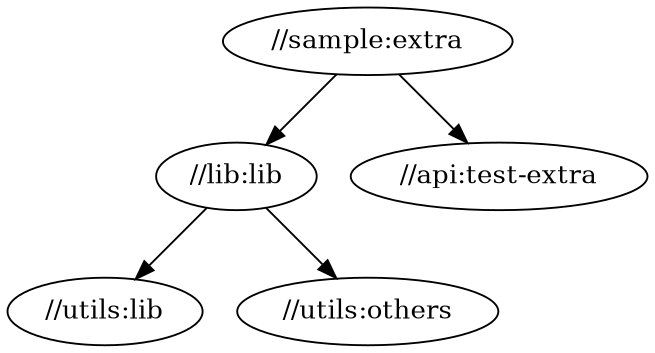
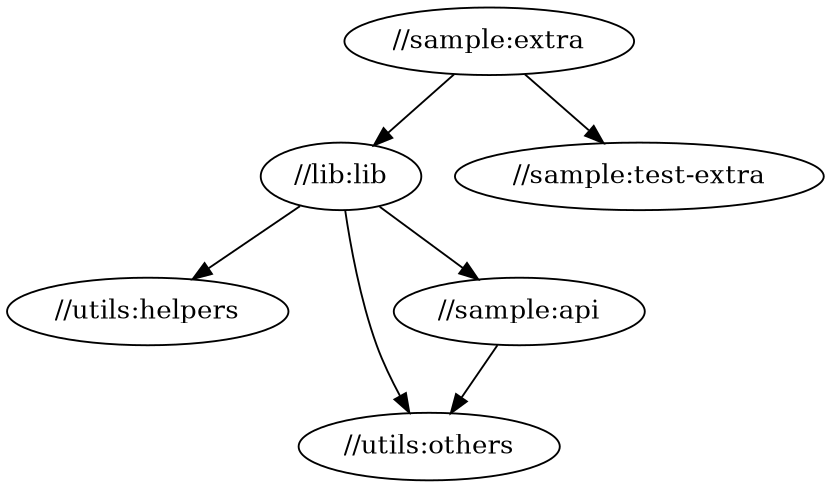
node "//api:test-extra": label "//api:test-extra" -> "//sample:test-extra"
node "//utils:lib": label "//utils:lib" -> "//utils:helpers"
node "//sample:api": added
